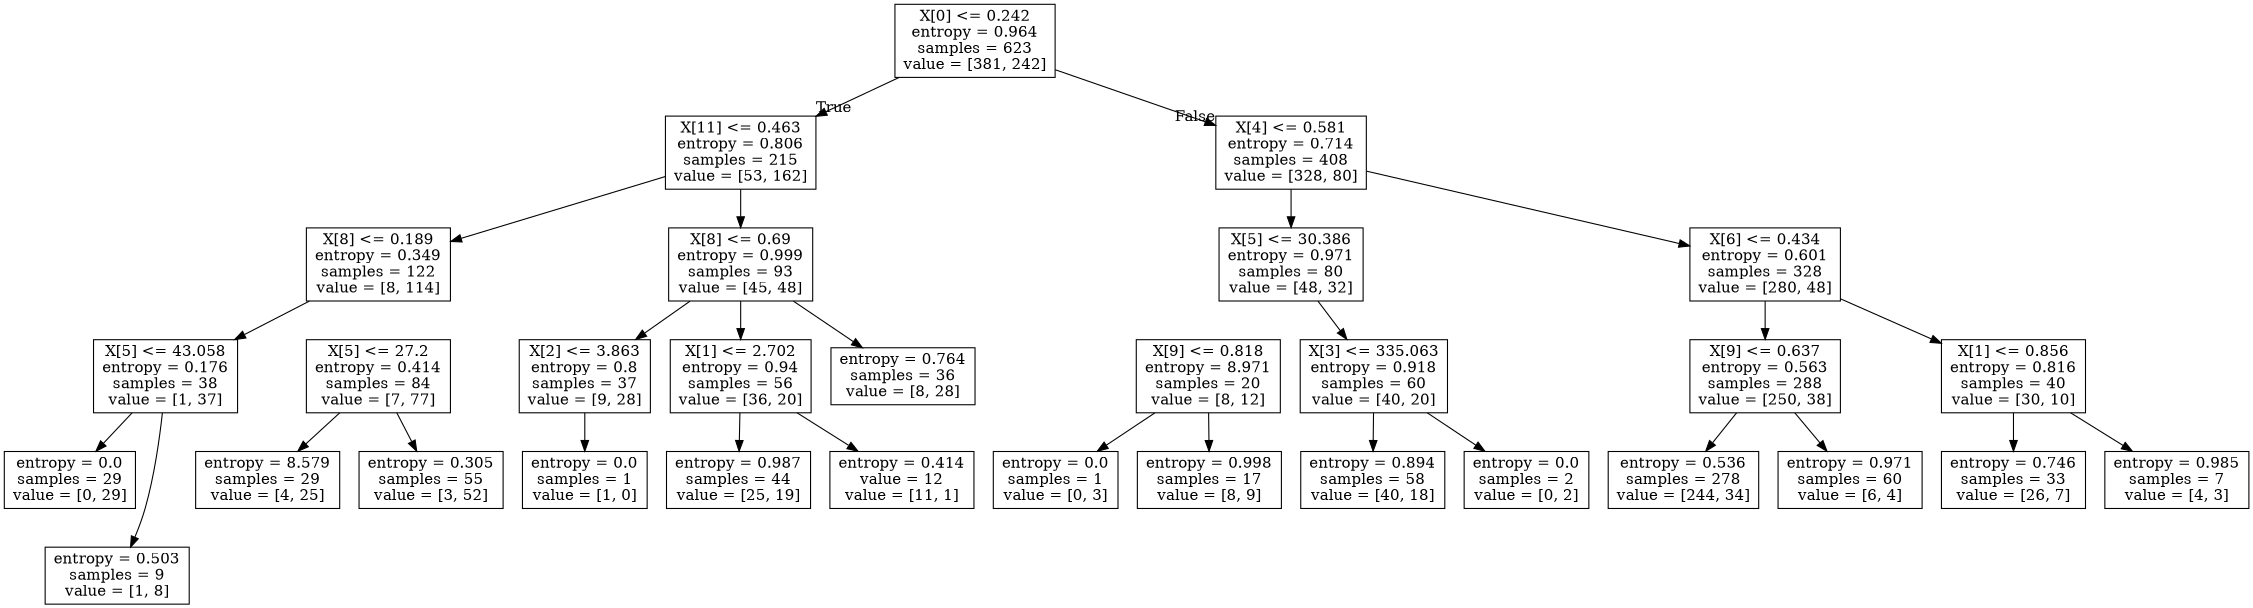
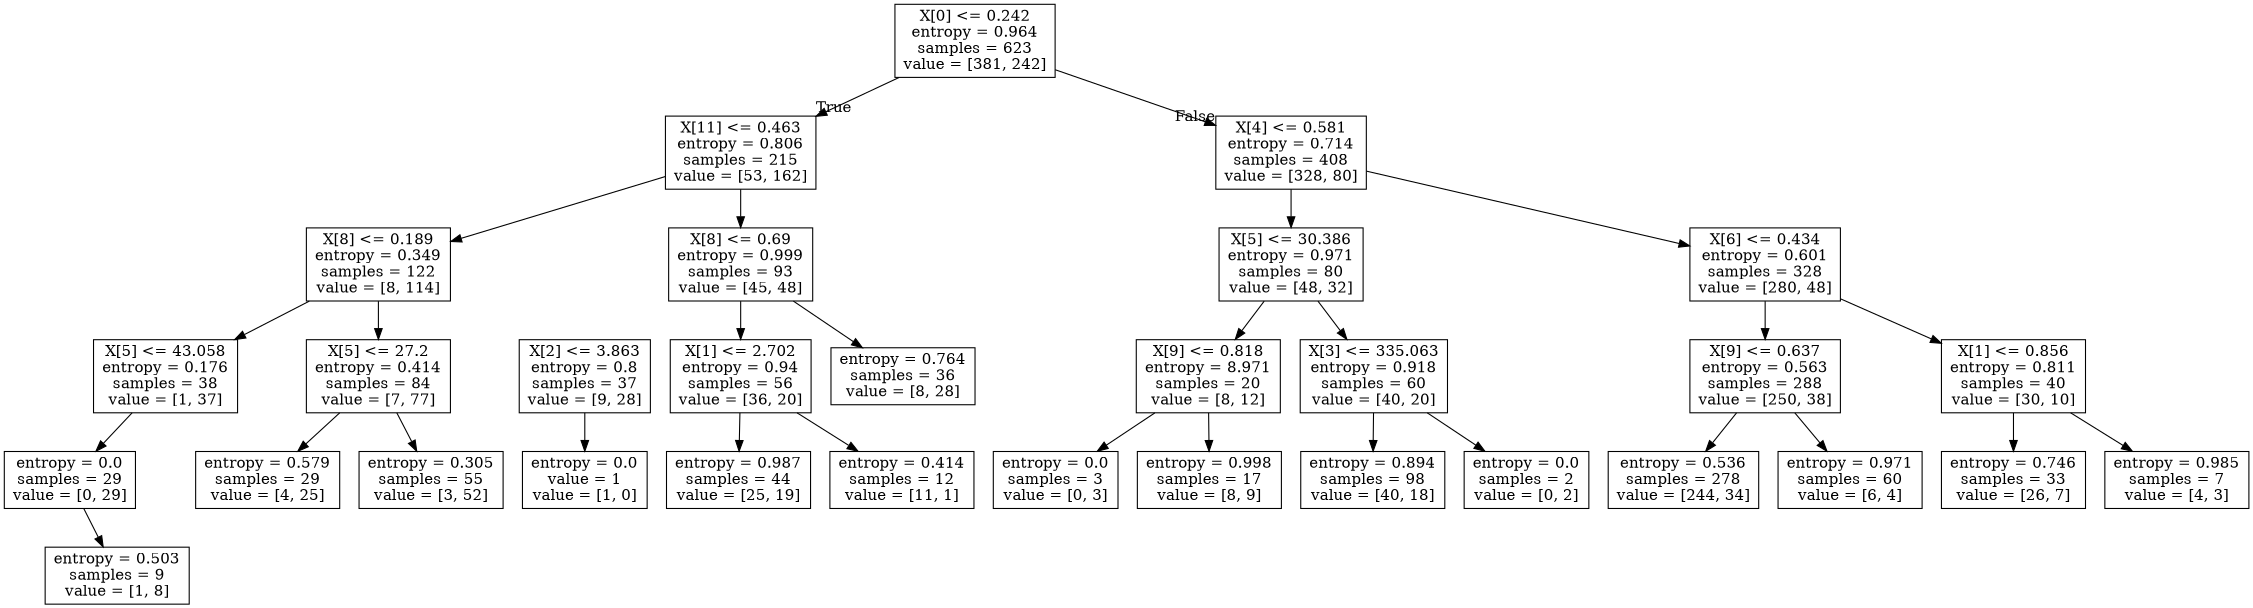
edge "X[8] <= 0.189 entropy = 0.349 samples = 122 value = [8, 114]" -> "X[5] <= 27.2 entropy = 0.414 samples = 84 value = [7, 77]": added
edge "X[5] <= 30.386 entropy = 0.971 samples = 80 value = [48, 32]" -> "X[9] <= 0.818 entropy = 8.971 samples = 20 value = [8, 12]": added
edge "X[8] <= 0.69 entropy = 0.999 samples = 93 value = [45, 48]" -> "X[2] <= 3.863 entropy = 0.8 samples = 37 value = [9, 28]": removed
node "X[1] <= 0.856 entropy = 0.816 samples = 40 value = [30, 10]": label "X[1] <= 0.856 entropy = 0.816 samples = 40 value = [30, 10]" -> "X[1] <= 0.856 entropy = 0.811 samples = 40 value = [30, 10]"
edge "X[5] <= 43.058 entropy = 0.176 samples = 38 value = [1, 37]" -> "entropy = 0.503 samples = 9 value = [1, 8]": now "entropy = 0.0 samples = 29 value = [0, 29]" -> "entropy = 0.503 samples = 9 value = [1, 8]"
node "entropy = 8.579 samples = 29 value = [4, 25]": label "entropy = 8.579 samples = 29 value = [4, 25]" -> "entropy = 0.579 samples = 29 value = [4, 25]"
node "entropy = 0.0 samples = 1 value = [1, 0]": label "entropy = 0.0 samples = 1 value = [1, 0]" -> "entropy = 0.0 value = 1 value = [1, 0]"
node "entropy = 0.414 value = 12 value = [11, 1]": label "entropy = 0.414 value = 12 value = [11, 1]" -> "entropy = 0.414 samples = 12 value = [11, 1]"
node "entropy = 0.0 samples = 1 value = [0, 3]": label "entropy = 0.0 samples = 1 value = [0, 3]" -> "entropy = 0.0 samples = 3 value = [0, 3]"
node "entropy = 0.894 samples = 58 value = [40, 18]": label "entropy = 0.894 samples = 58 value = [40, 18]" -> "entropy = 0.894 samples = 98 value = [40, 18]"
